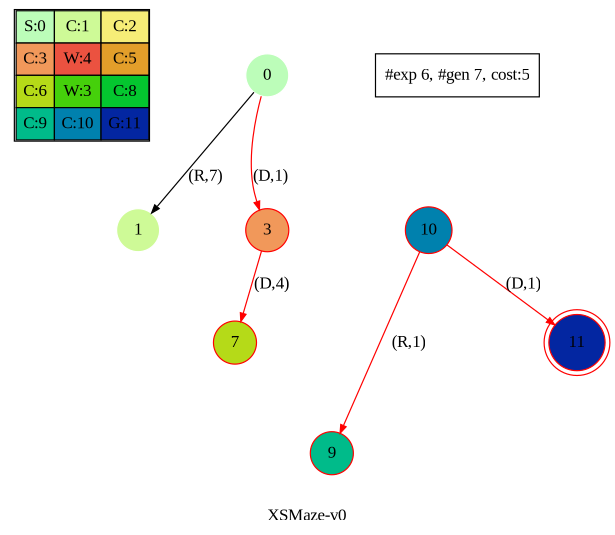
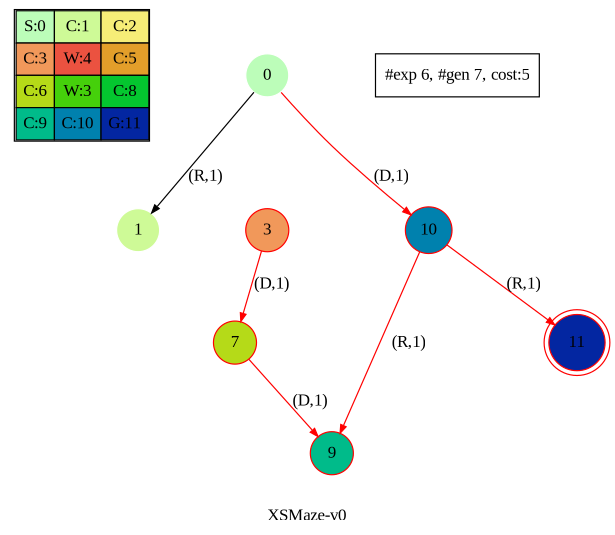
edge "0" -> "3": now "0" -> "10"
edge "0" -> "1": label "(R,7)" -> "(R,1)"
edge "3" -> "7": label "(D,4)" -> "(D,1)"
edge "10" -> "11": label "(D,1)" -> "(R,1)"
edge "7" -> "9": added, label "(D,1)"
